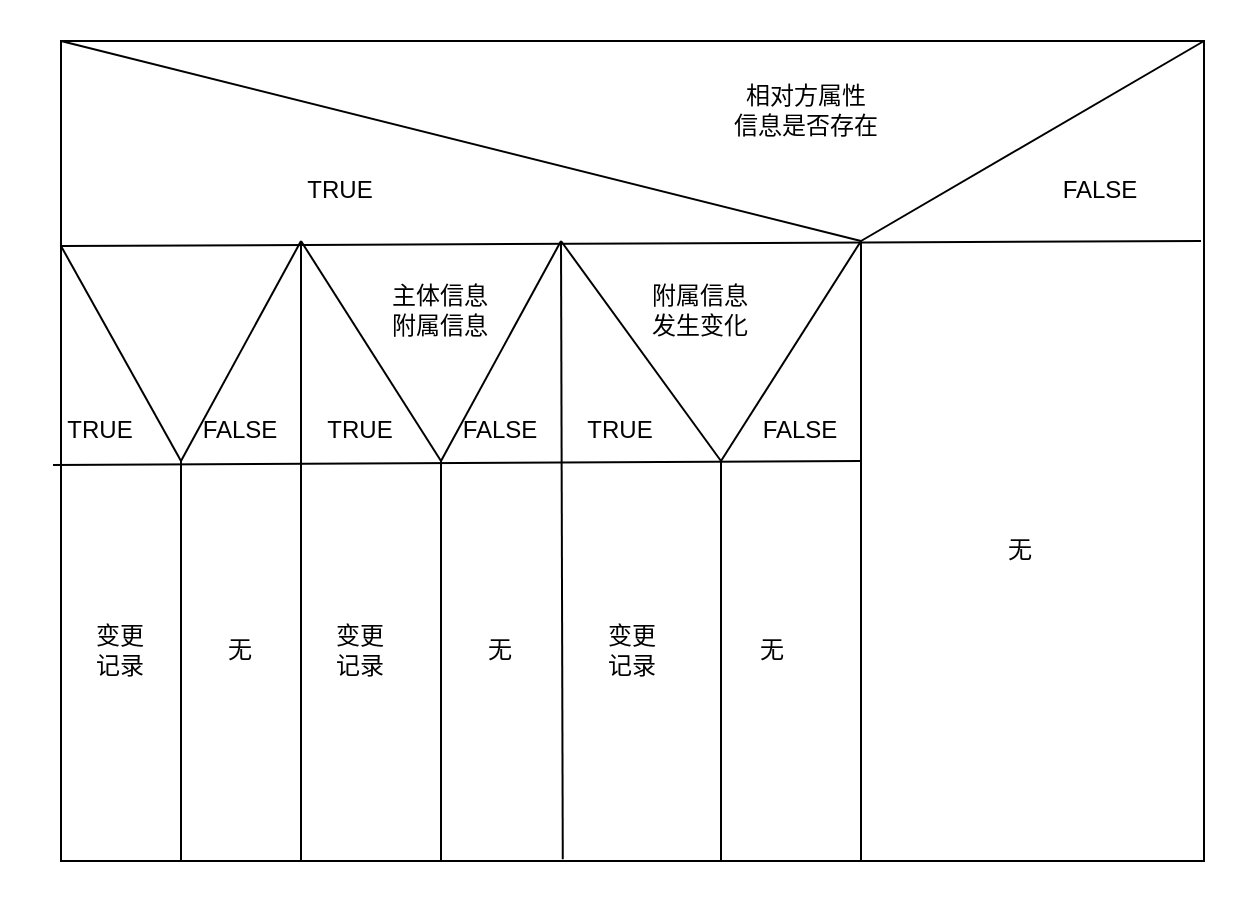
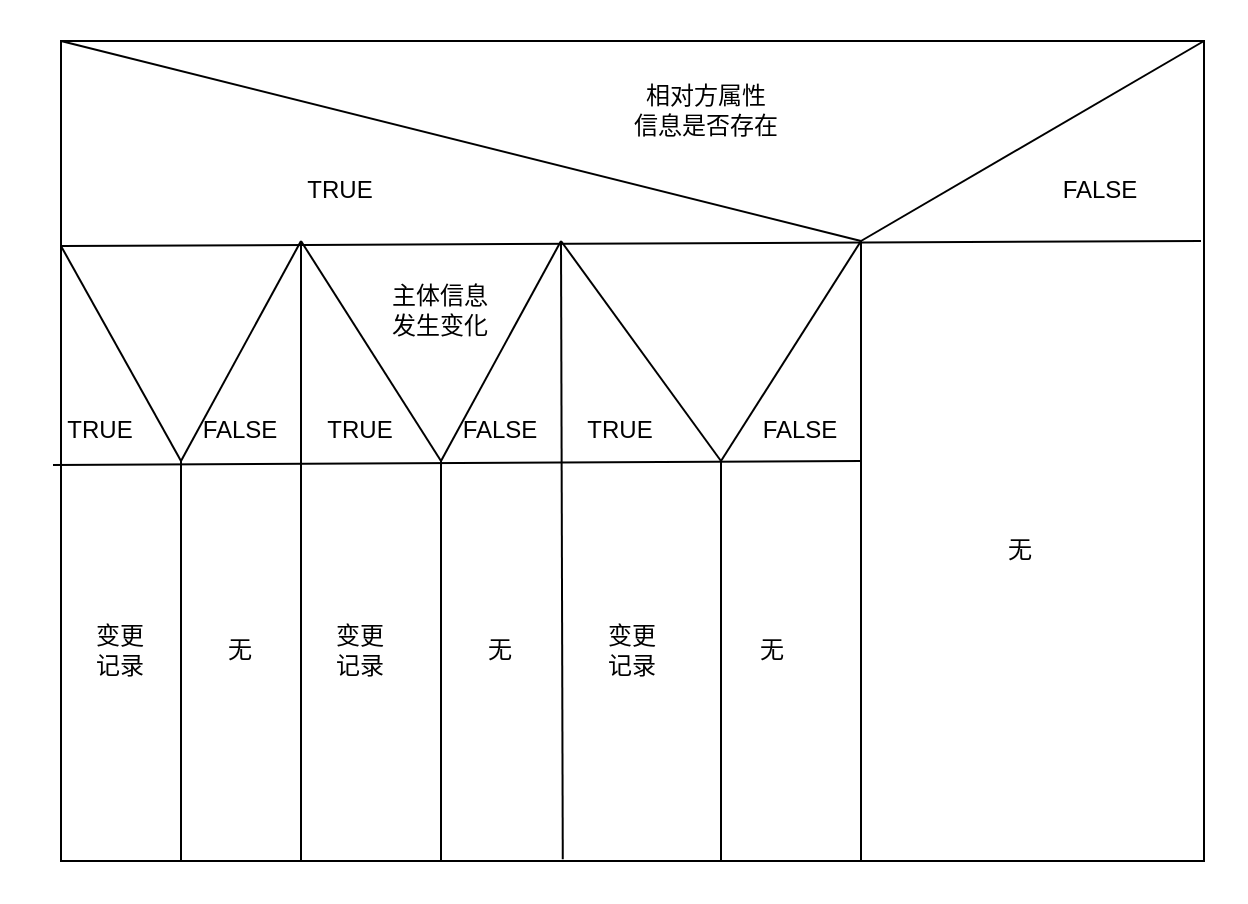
node "相对方属性 信息是否存在": moved (807, 111) -> (707, 111)
node "主体信息 附属信息": label "主体信息 附属信息" -> "主体信息 发生变化"
node "附属信息 发生变化": removed
